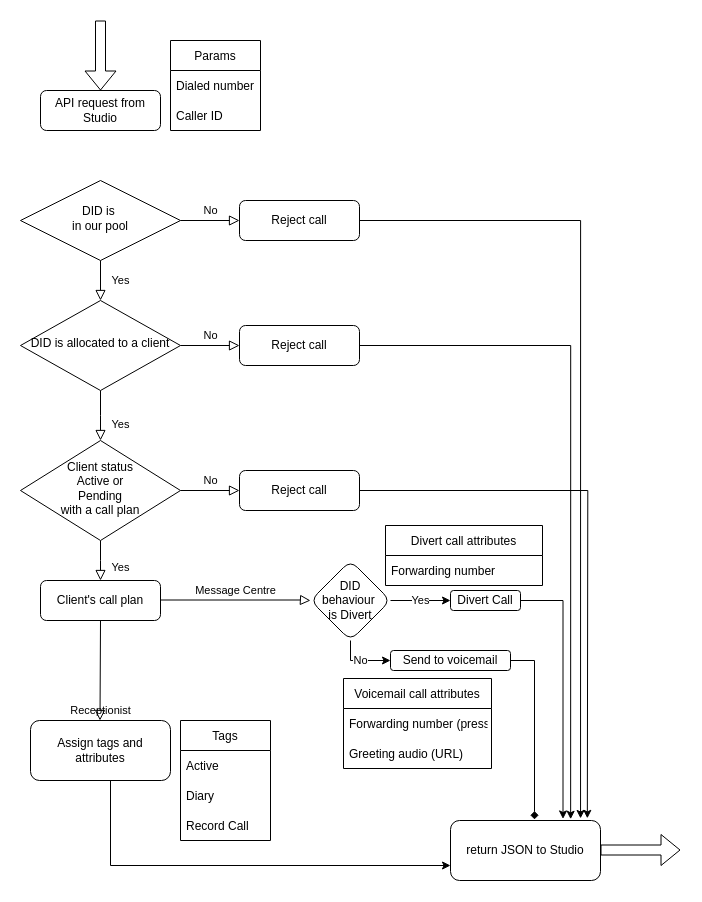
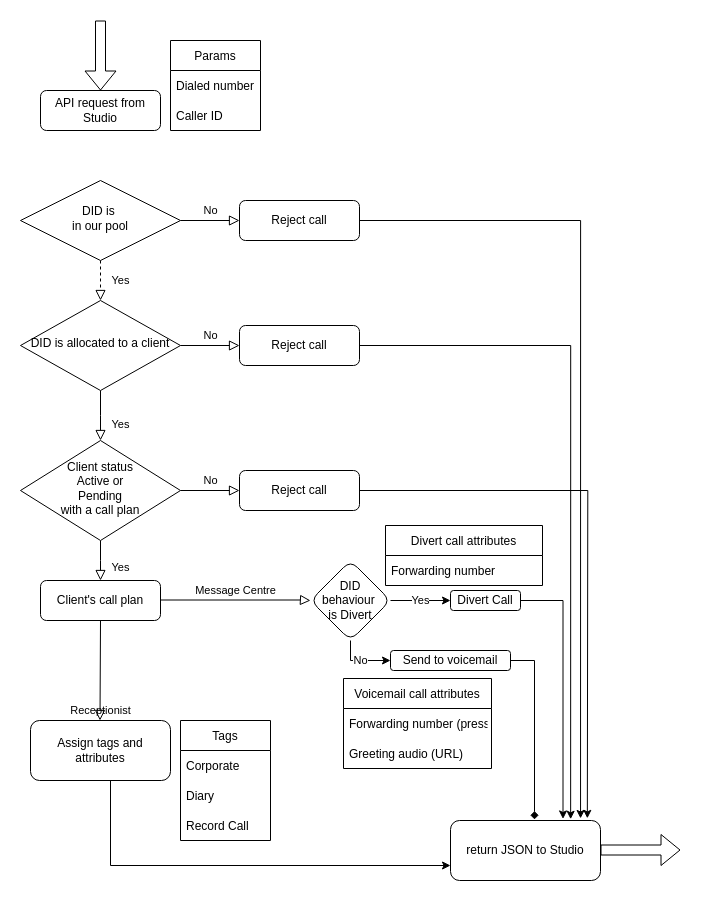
edge "DID is in our pool" -> "DID is allocated to a client": style solid -> dashed
node "Active": label "Active" -> "Corporate"
